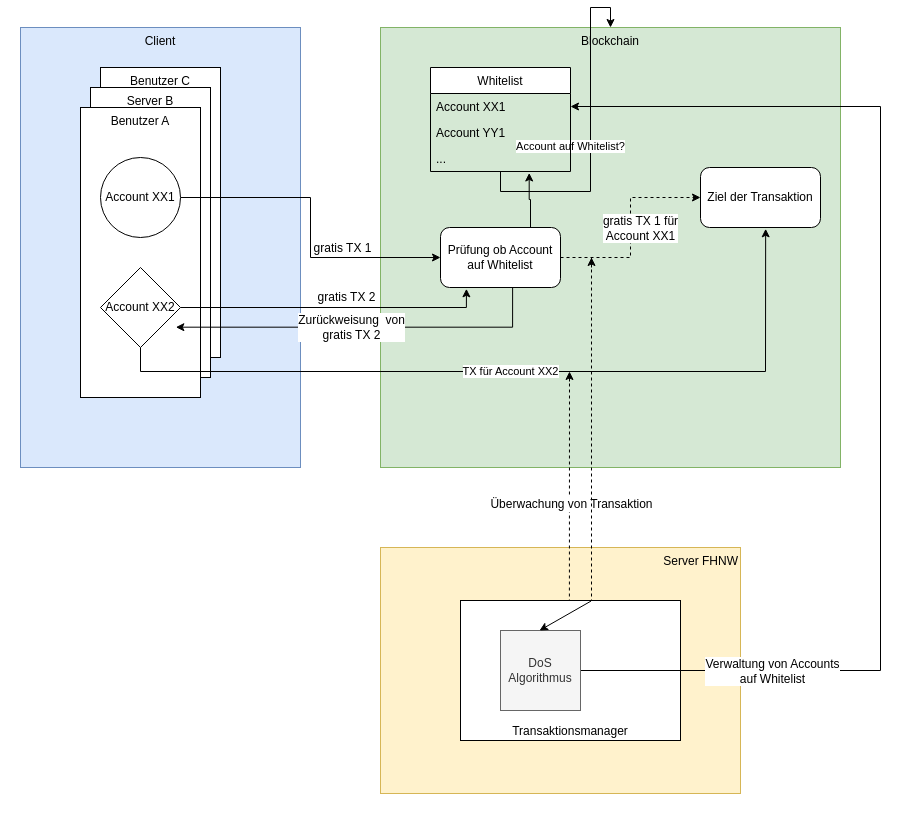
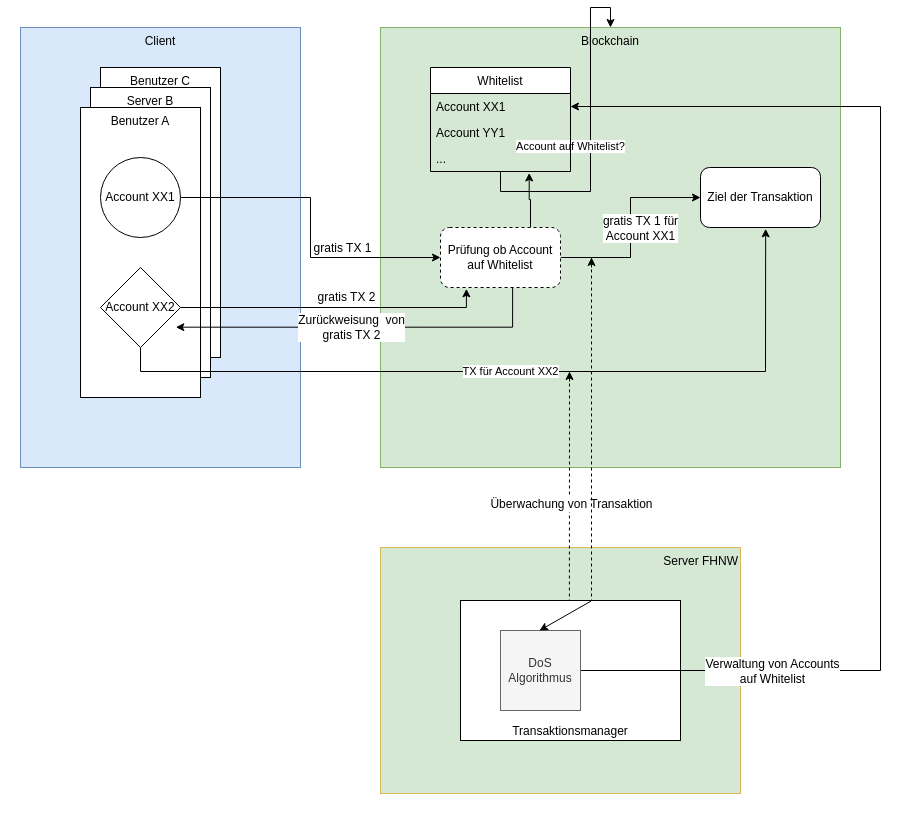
node "Prüfung ob Account auf Whitelist": style solid -> dashed
edge "Prüfung ob Account auf Whitelist" -> "Ziel der Transaktion": style dashed -> solid
node "Server FHNW": fillcolor #fff2cc -> #d5e8d4
